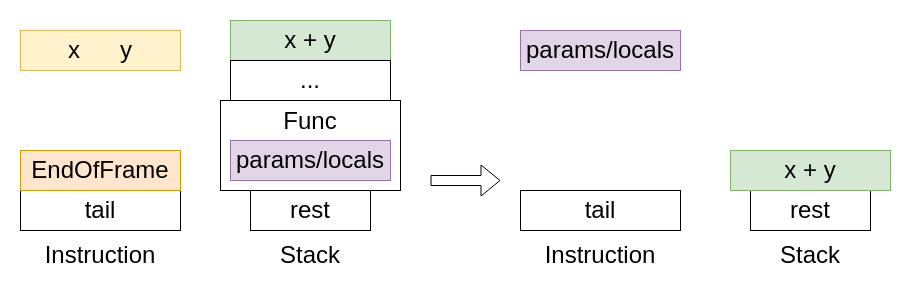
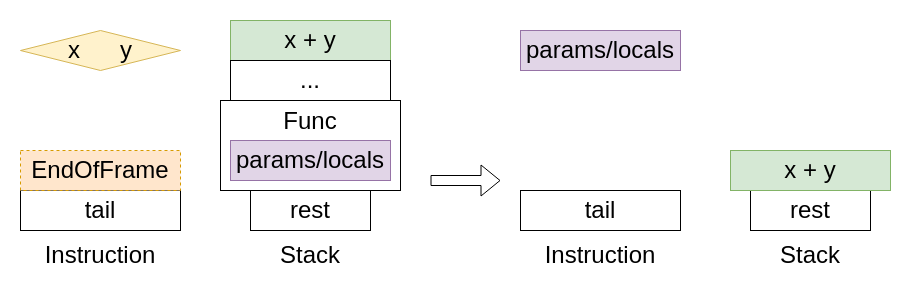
node "x y": shape rectangle -> diamond
node "EndOfFrame": style solid -> dashed
